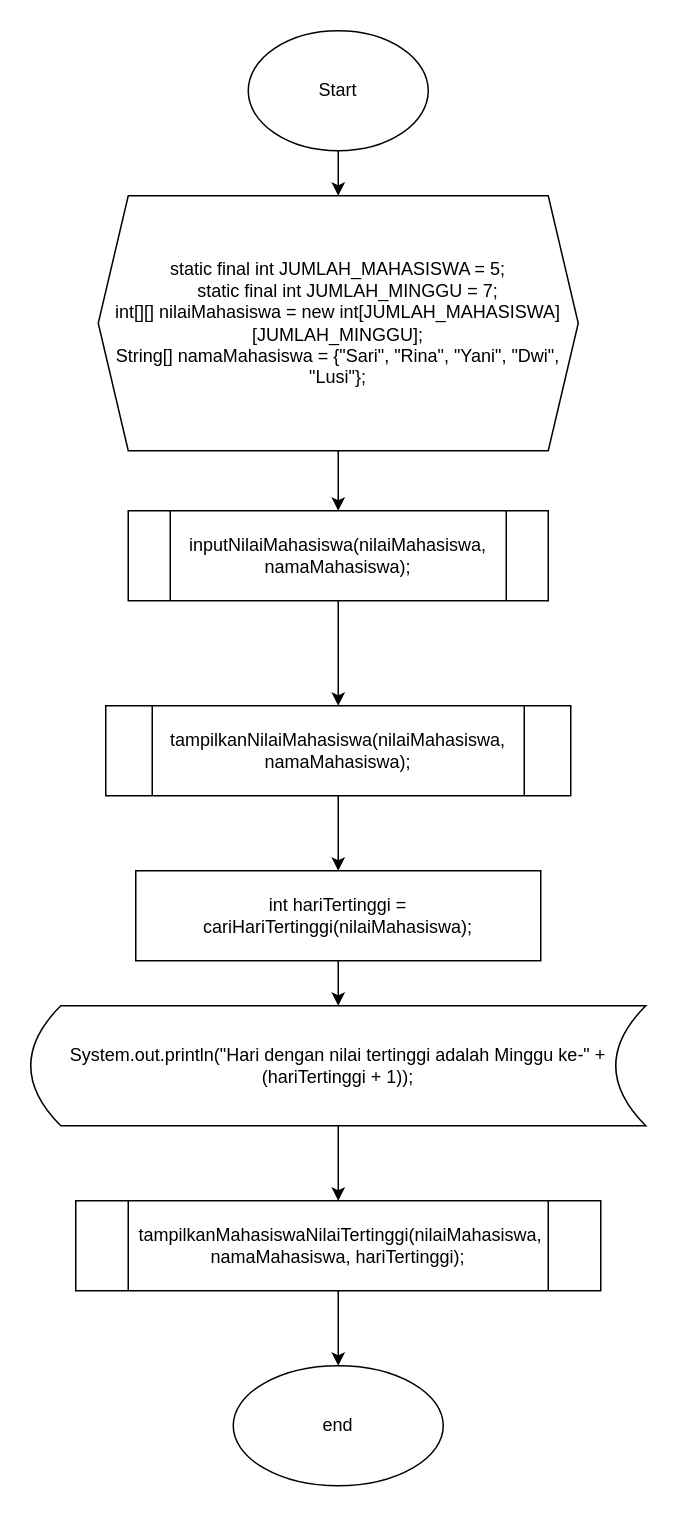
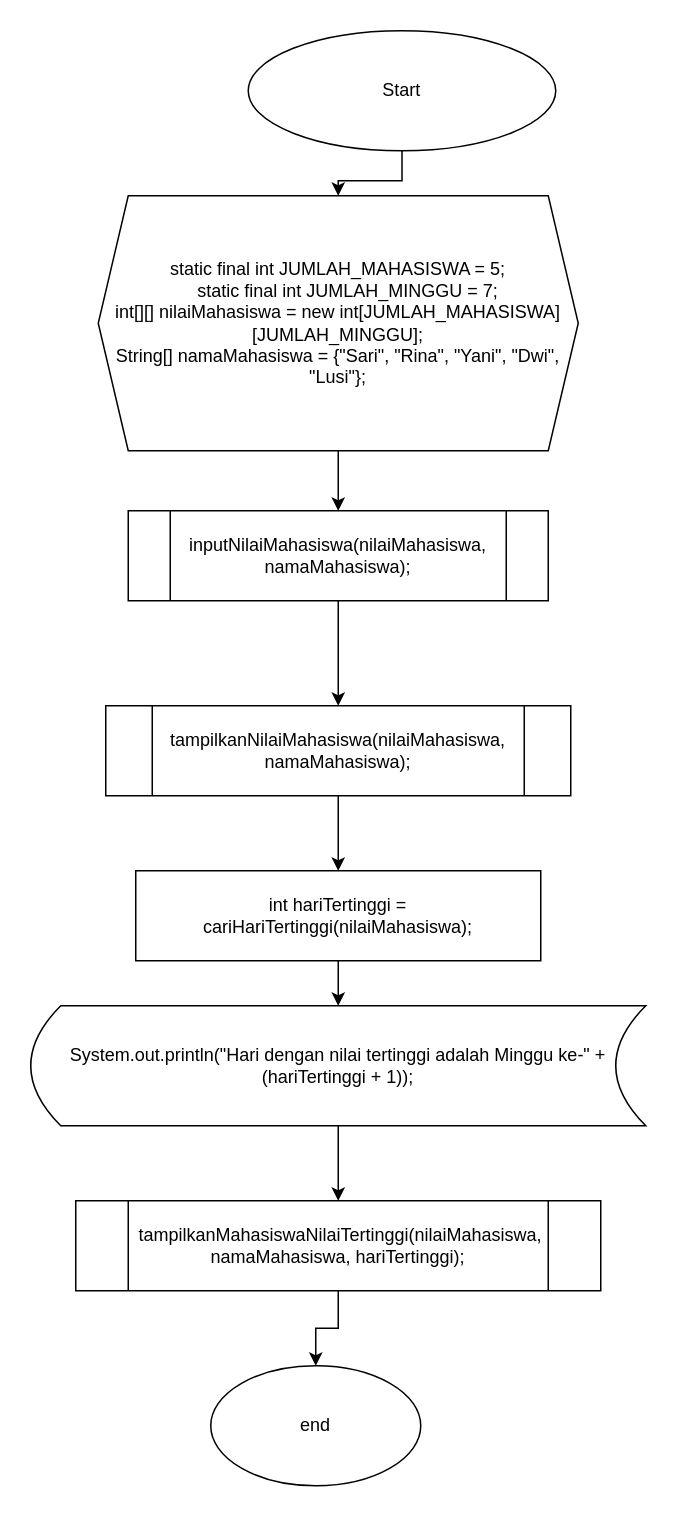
node "Start": size 180x120 -> 308x120
node "end": moved (338, 1426) -> (316, 1426)
